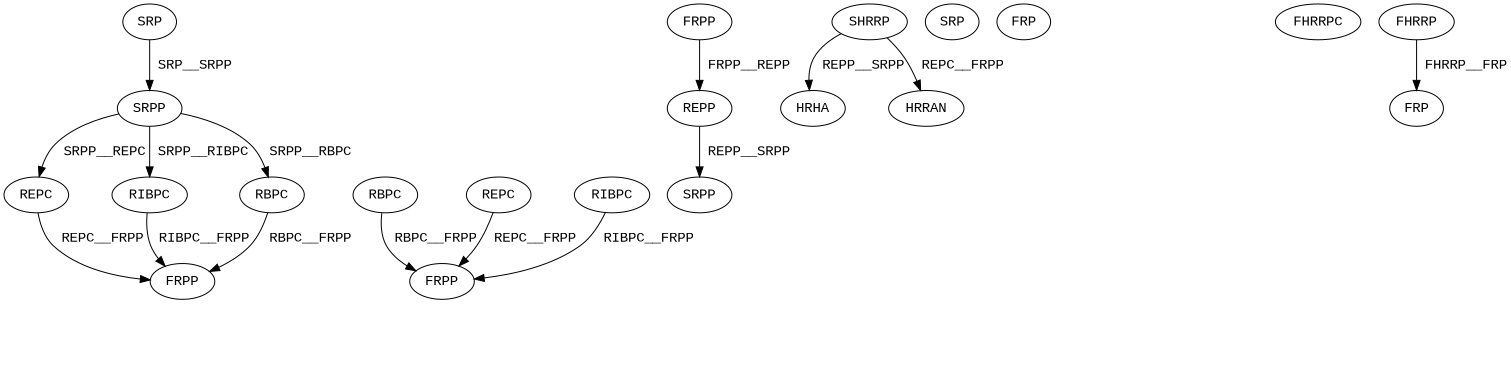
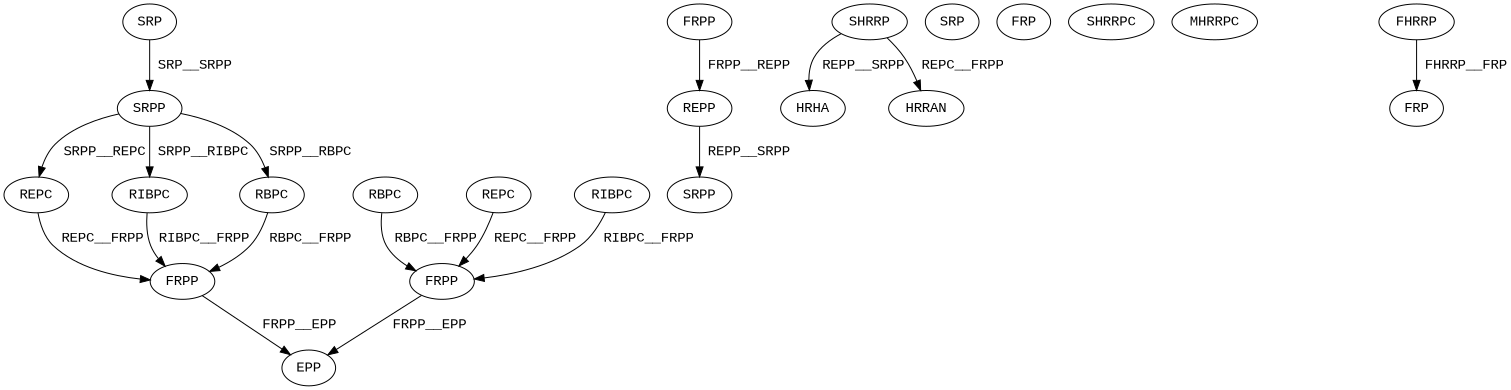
node "SHRRPC": added
node "MHRRPC": added
node "FHRRPC": removed
node "EPP": added
